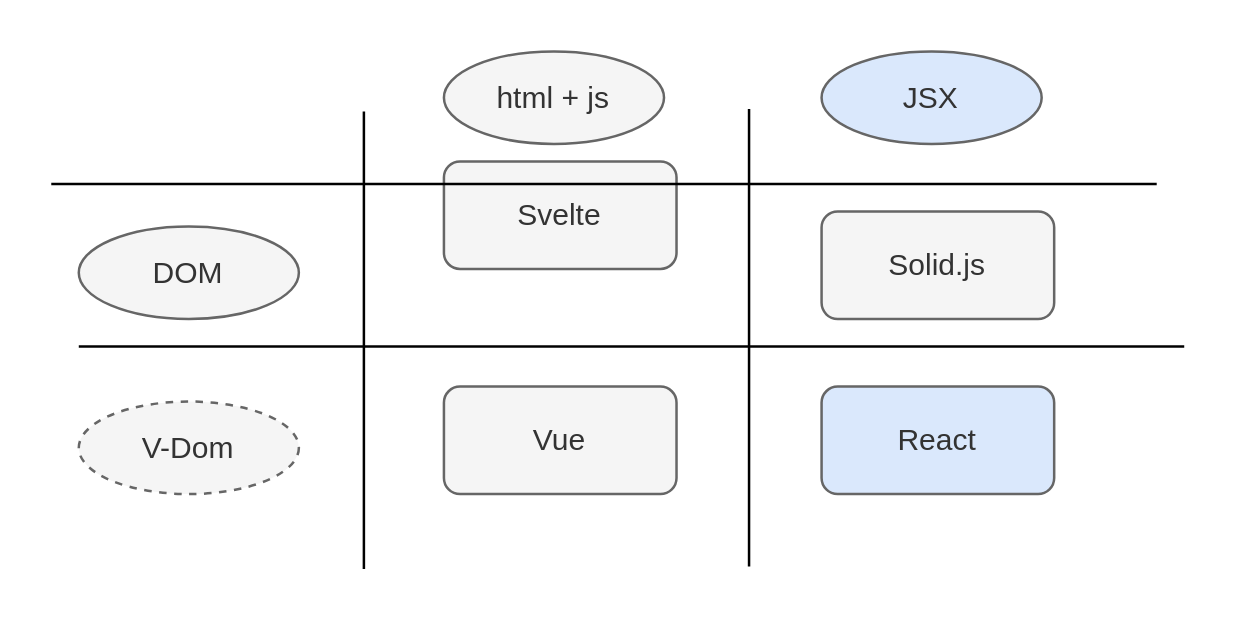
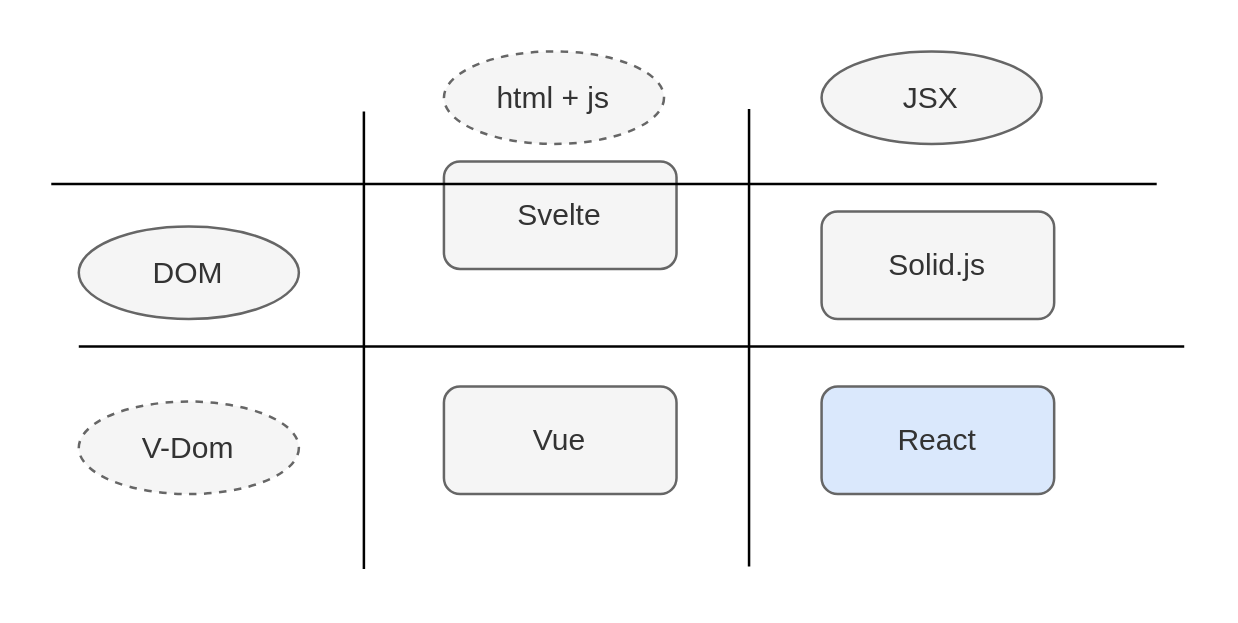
node "html + js": style solid -> dashed
node "JSX": fillcolor #dae8fc -> #f5f5f5
